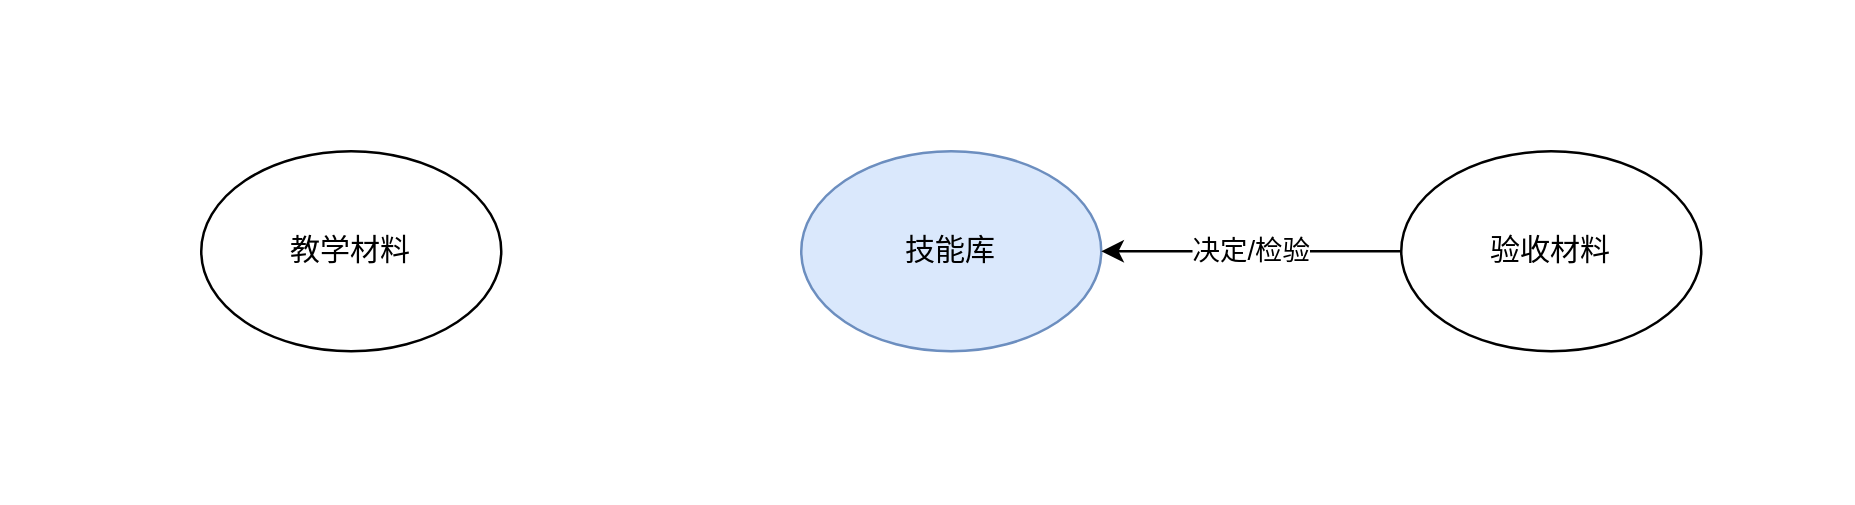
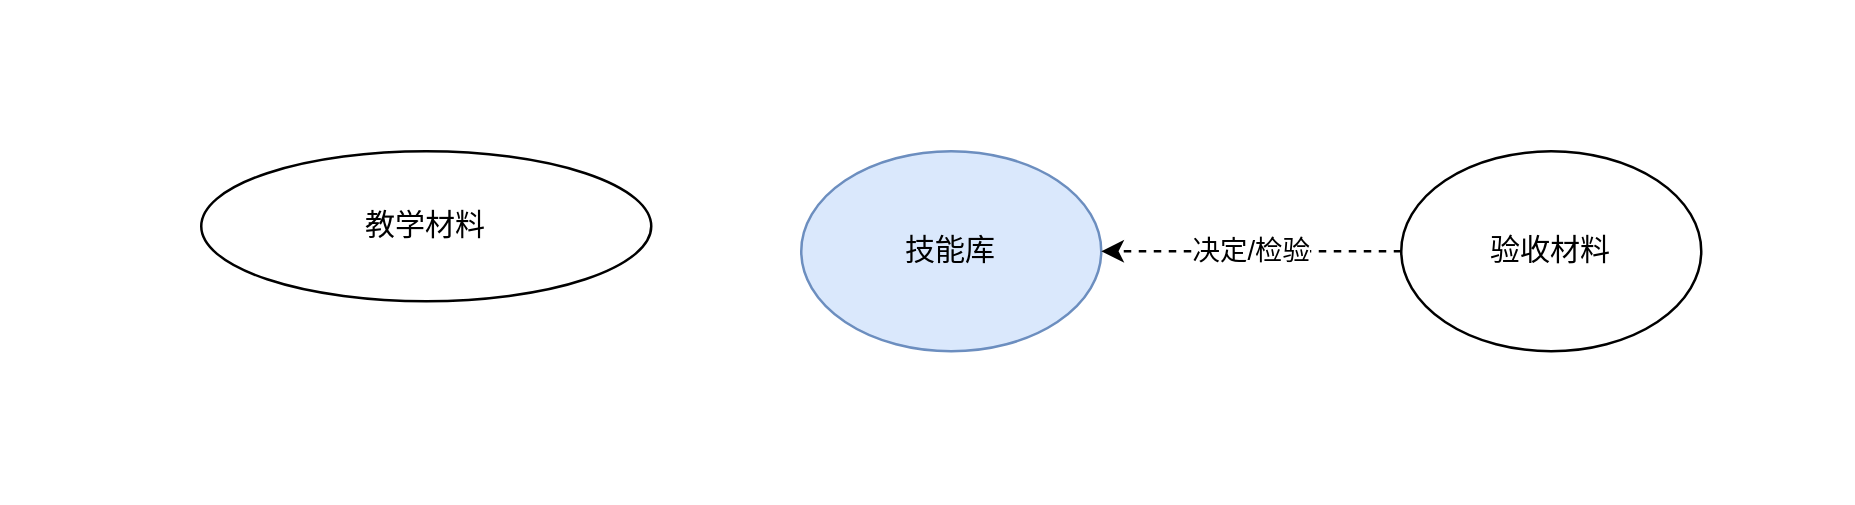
node "教学材料": size 300x200 -> 450x150
edge "验收材料" -> "技能库": style solid -> dashed
